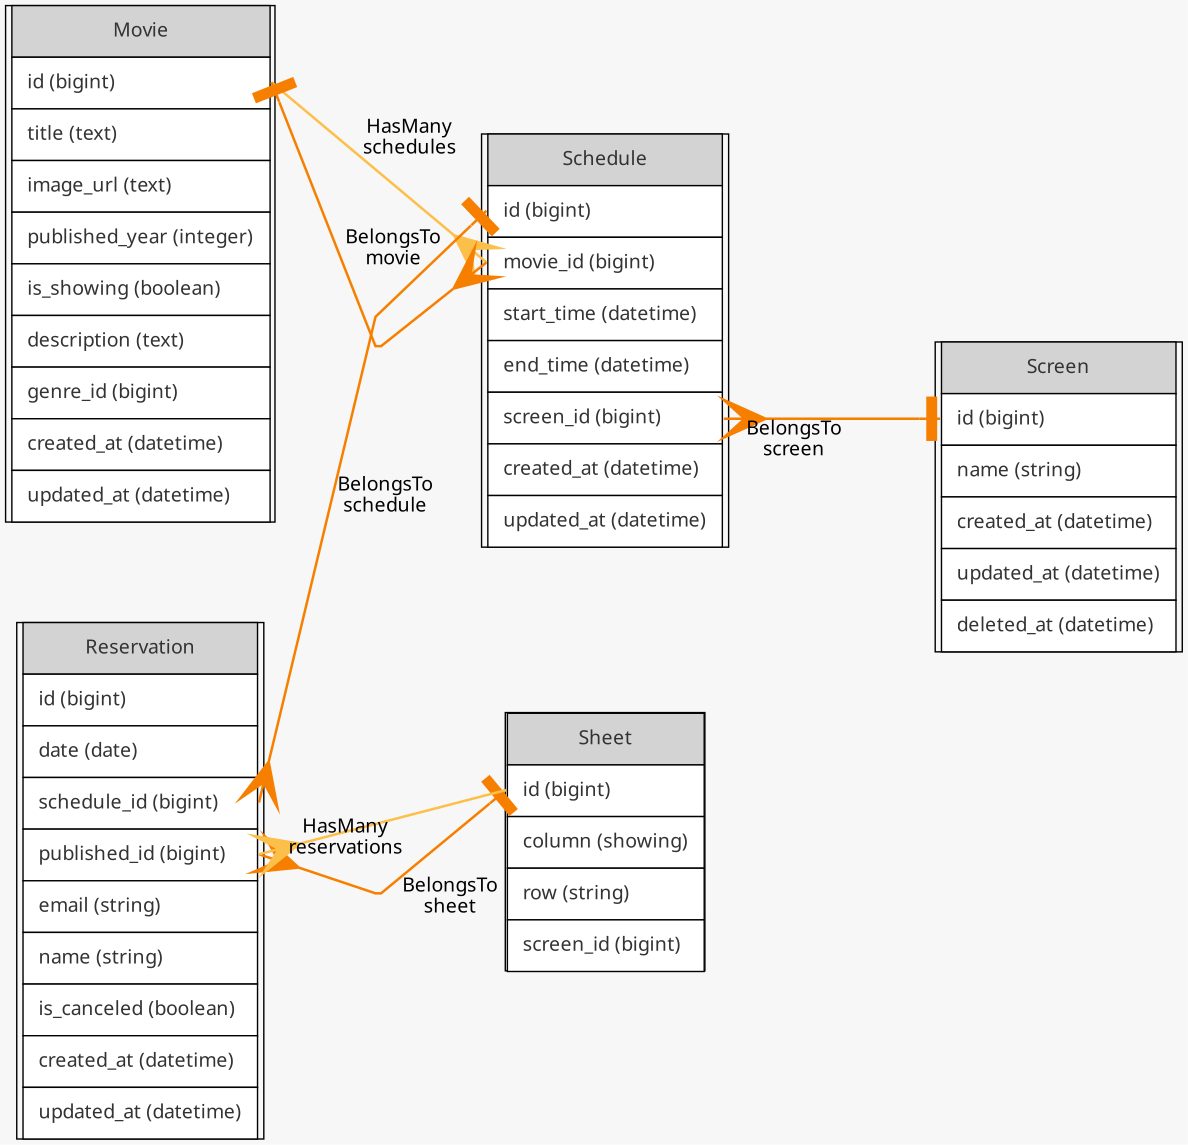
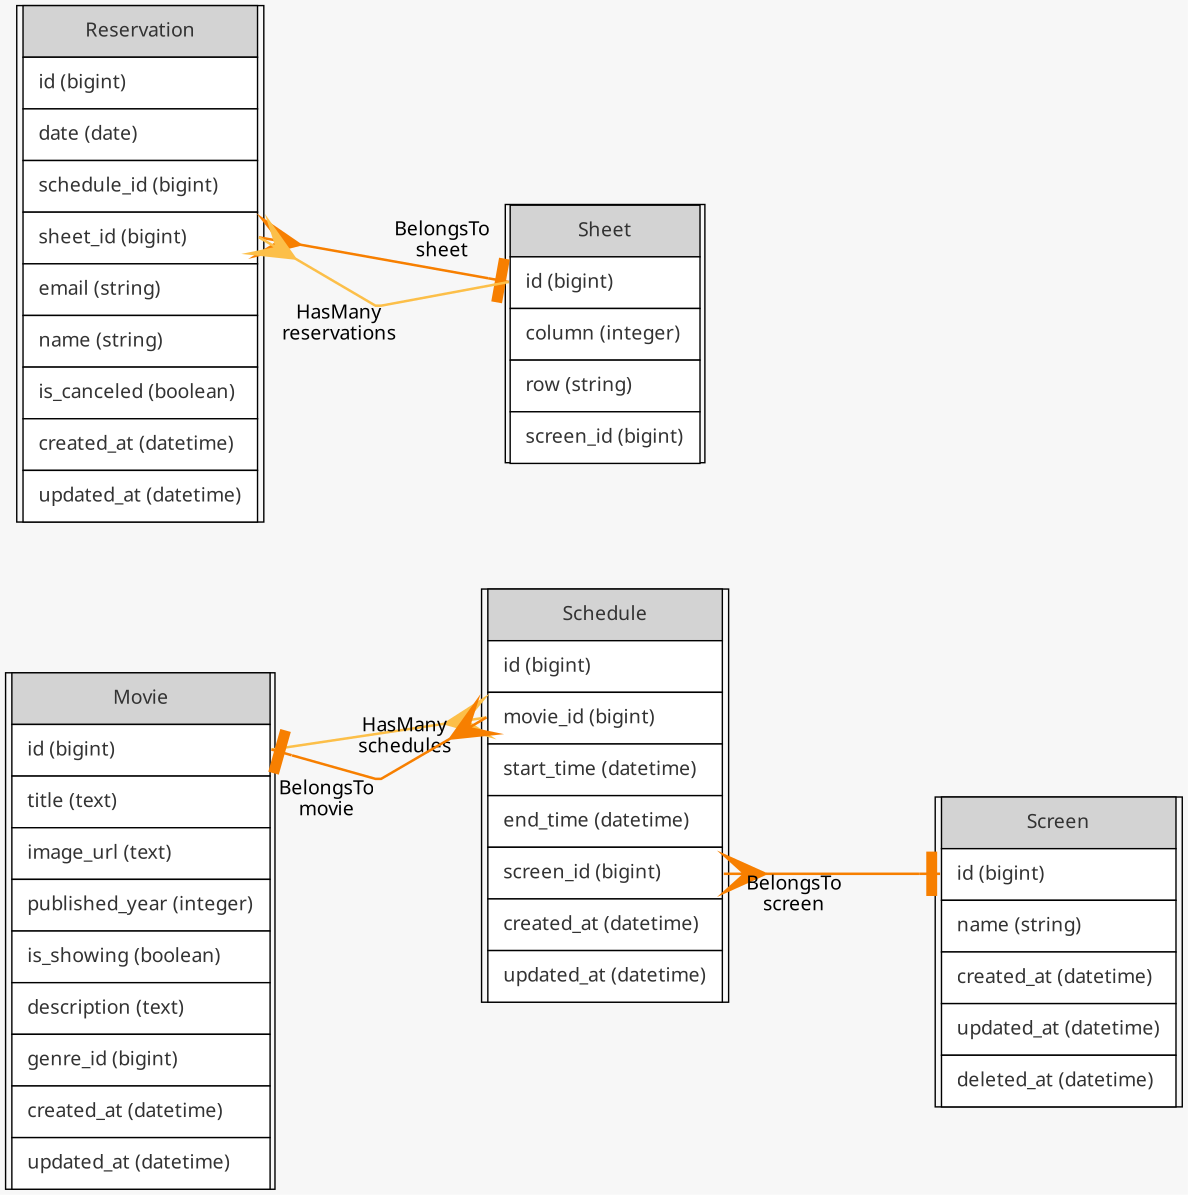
edge "Schedule" -- "Reservation": removed, label "BelongsTo schedule"
node "Sheet": text "column (showing)" -> "column (integer)"
node "Reservation": text "published_id (bigint)" -> "sheet_id (bigint)"
